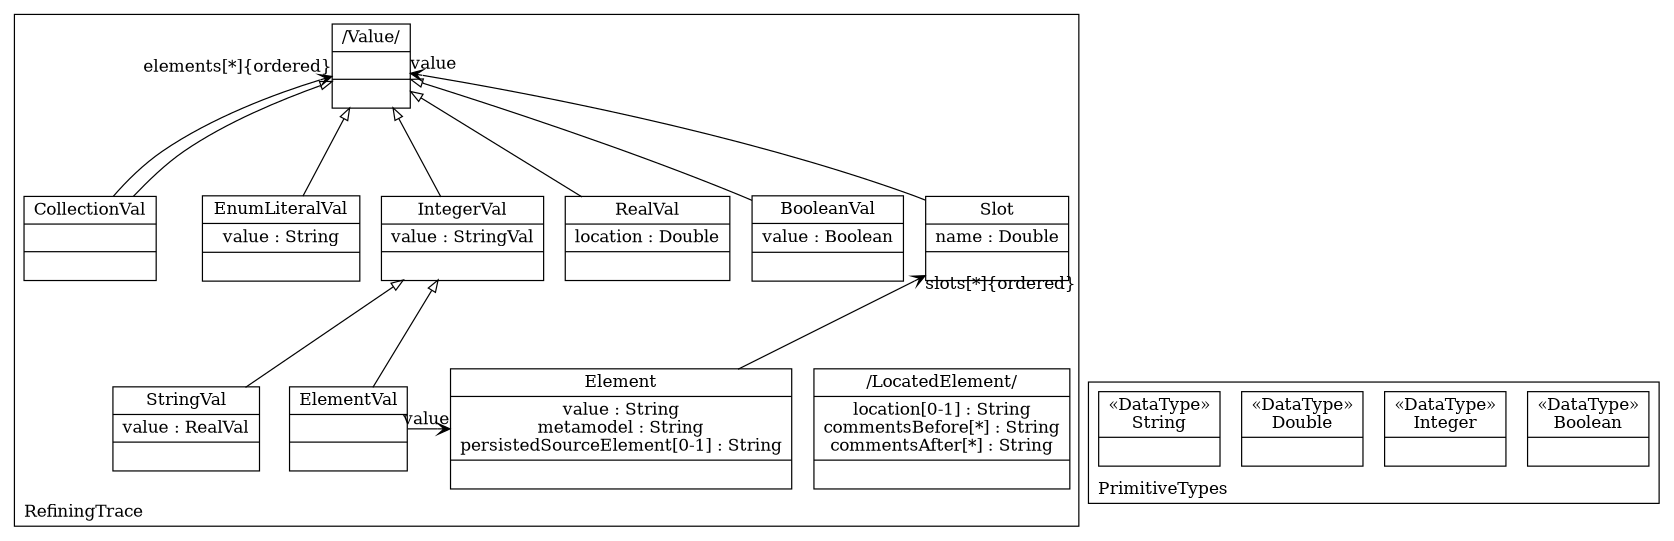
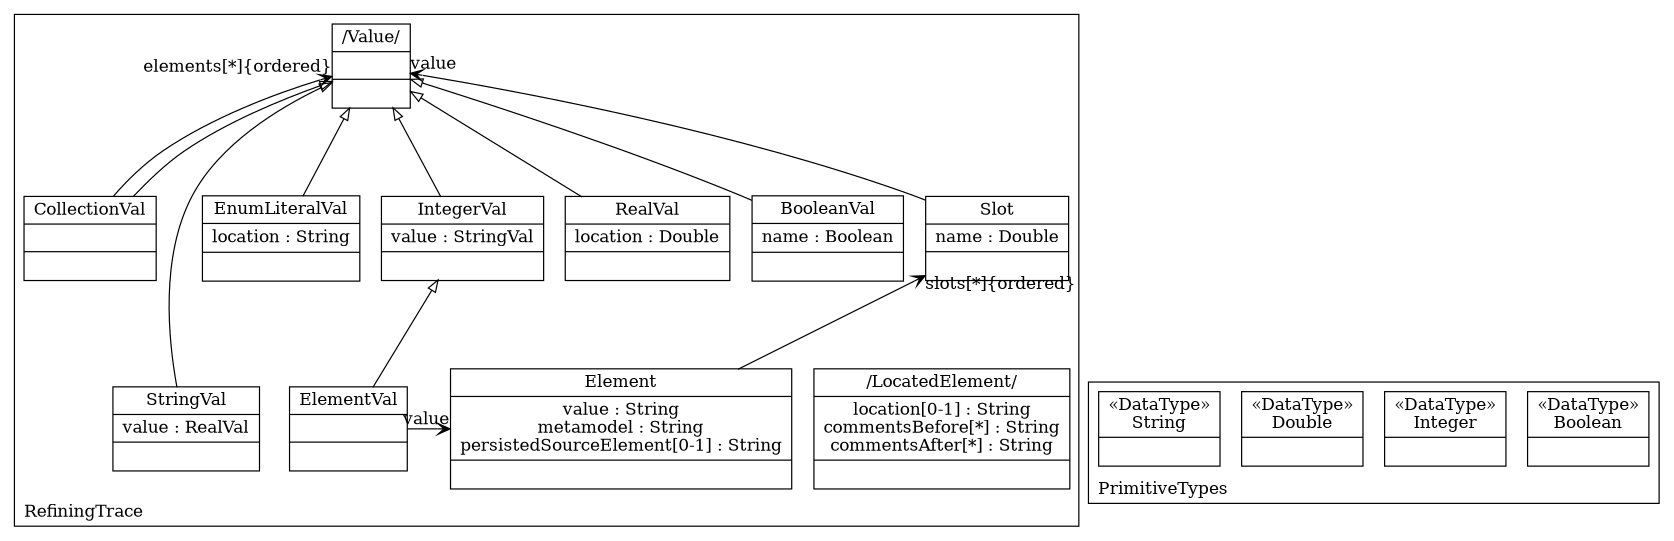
node "EnumLiteralVal": text "value : String" -> "location : String"
node "BooleanVal": text "value : Boolean" -> "name : Boolean"
edge "StringVal" -> "IntegerVal": now "StringVal" -> "/Value/"
